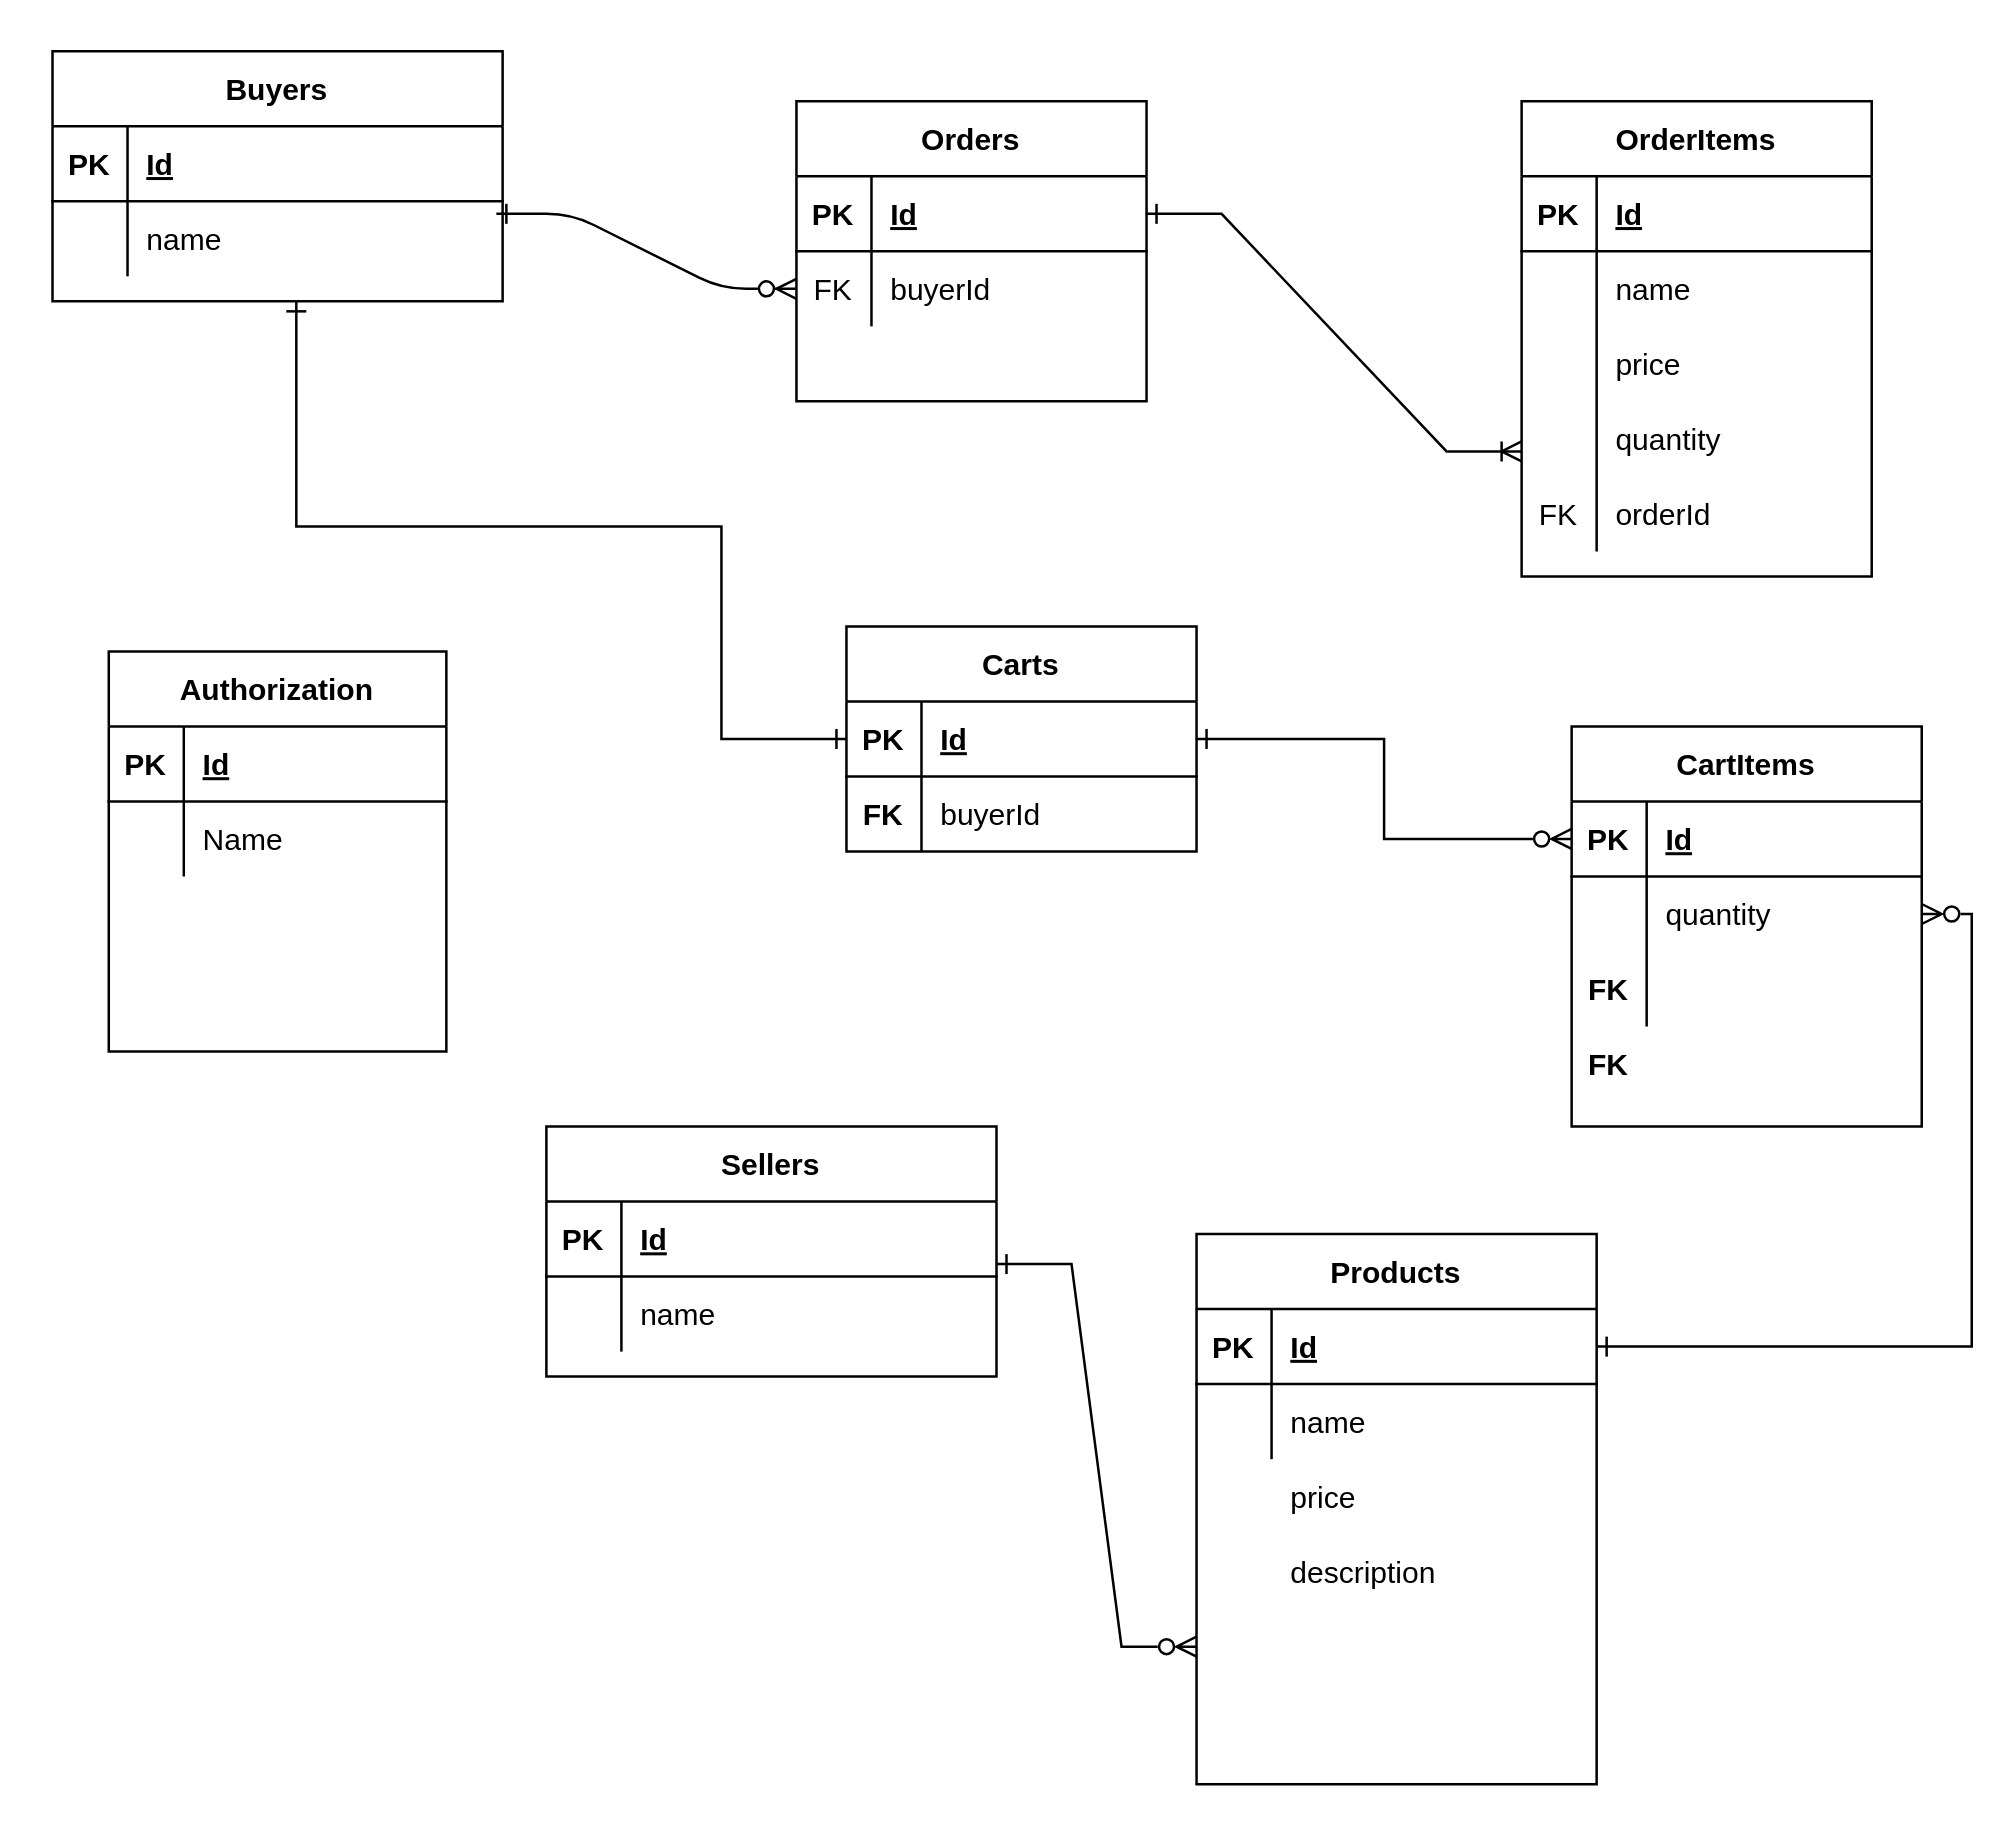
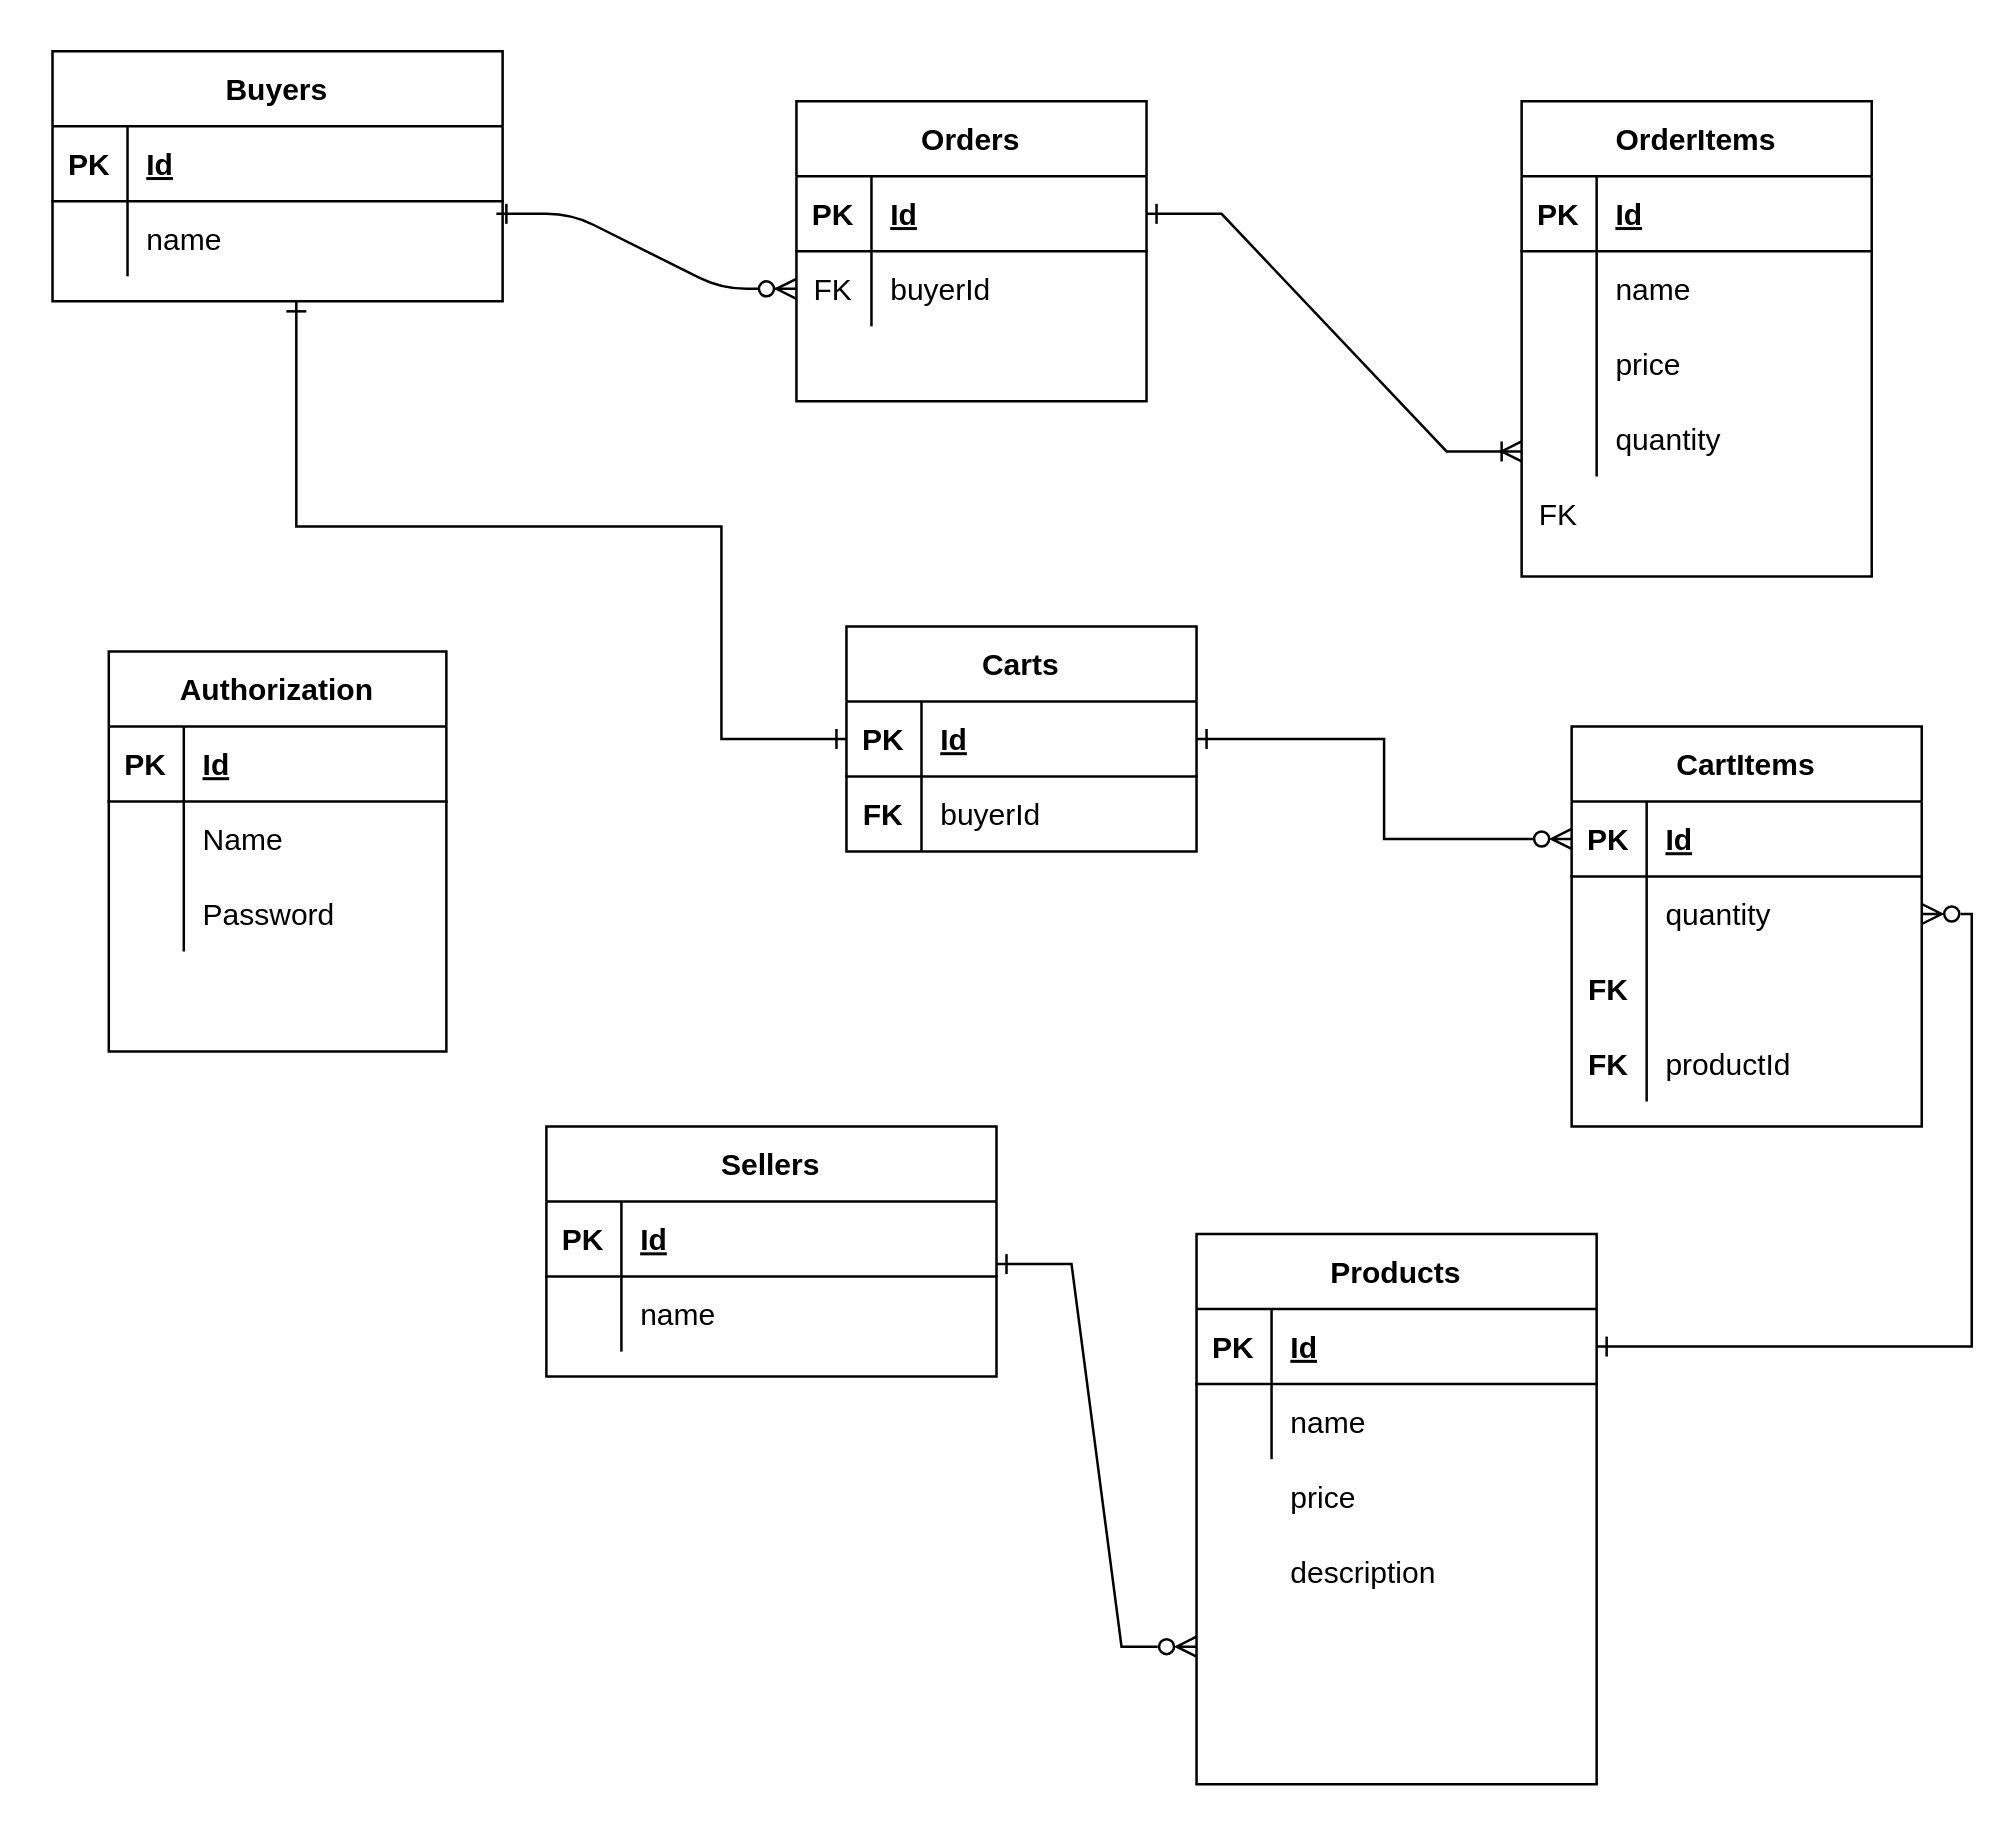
node "orderId": removed
node "Password": added
node "productId": added
